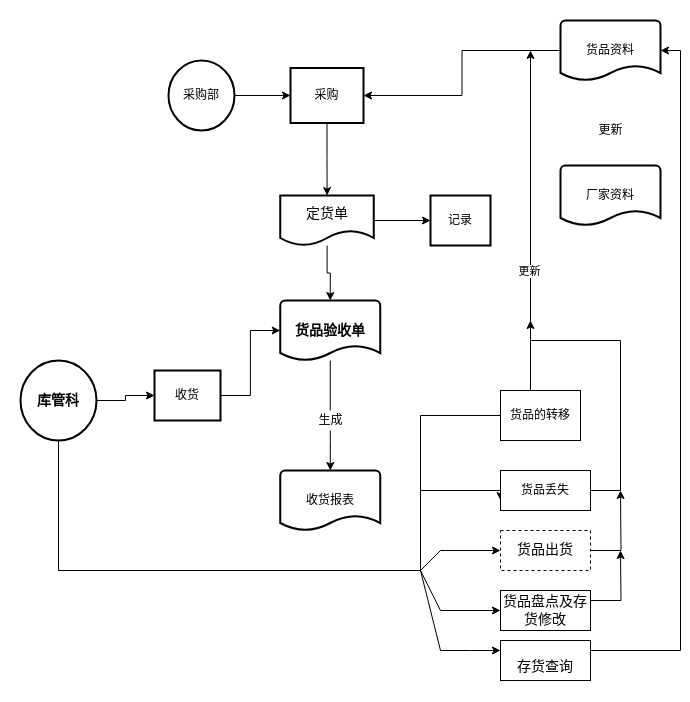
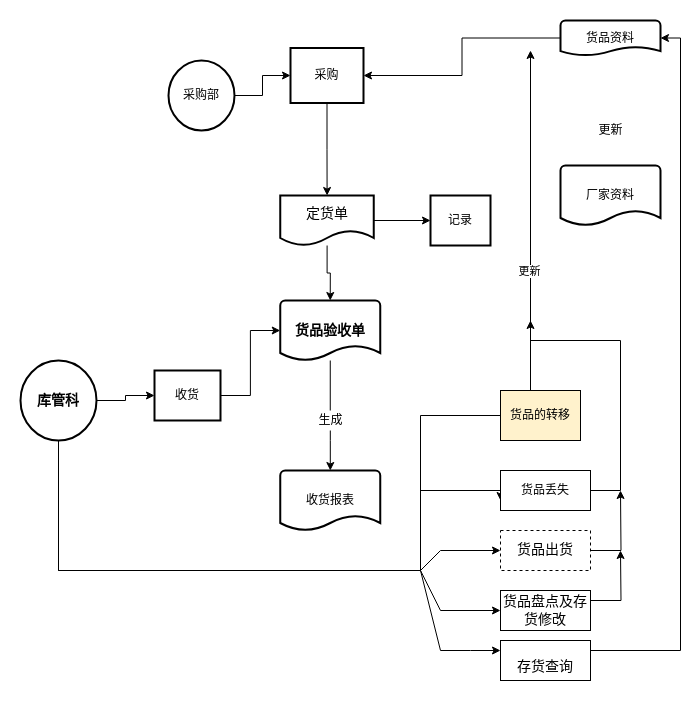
node "货品资料": size 100x60 -> 100x35
node "采购": moved (327, 96) -> (327, 76)
node "货品的转移": fillcolor #ffffff -> #fff2cc
